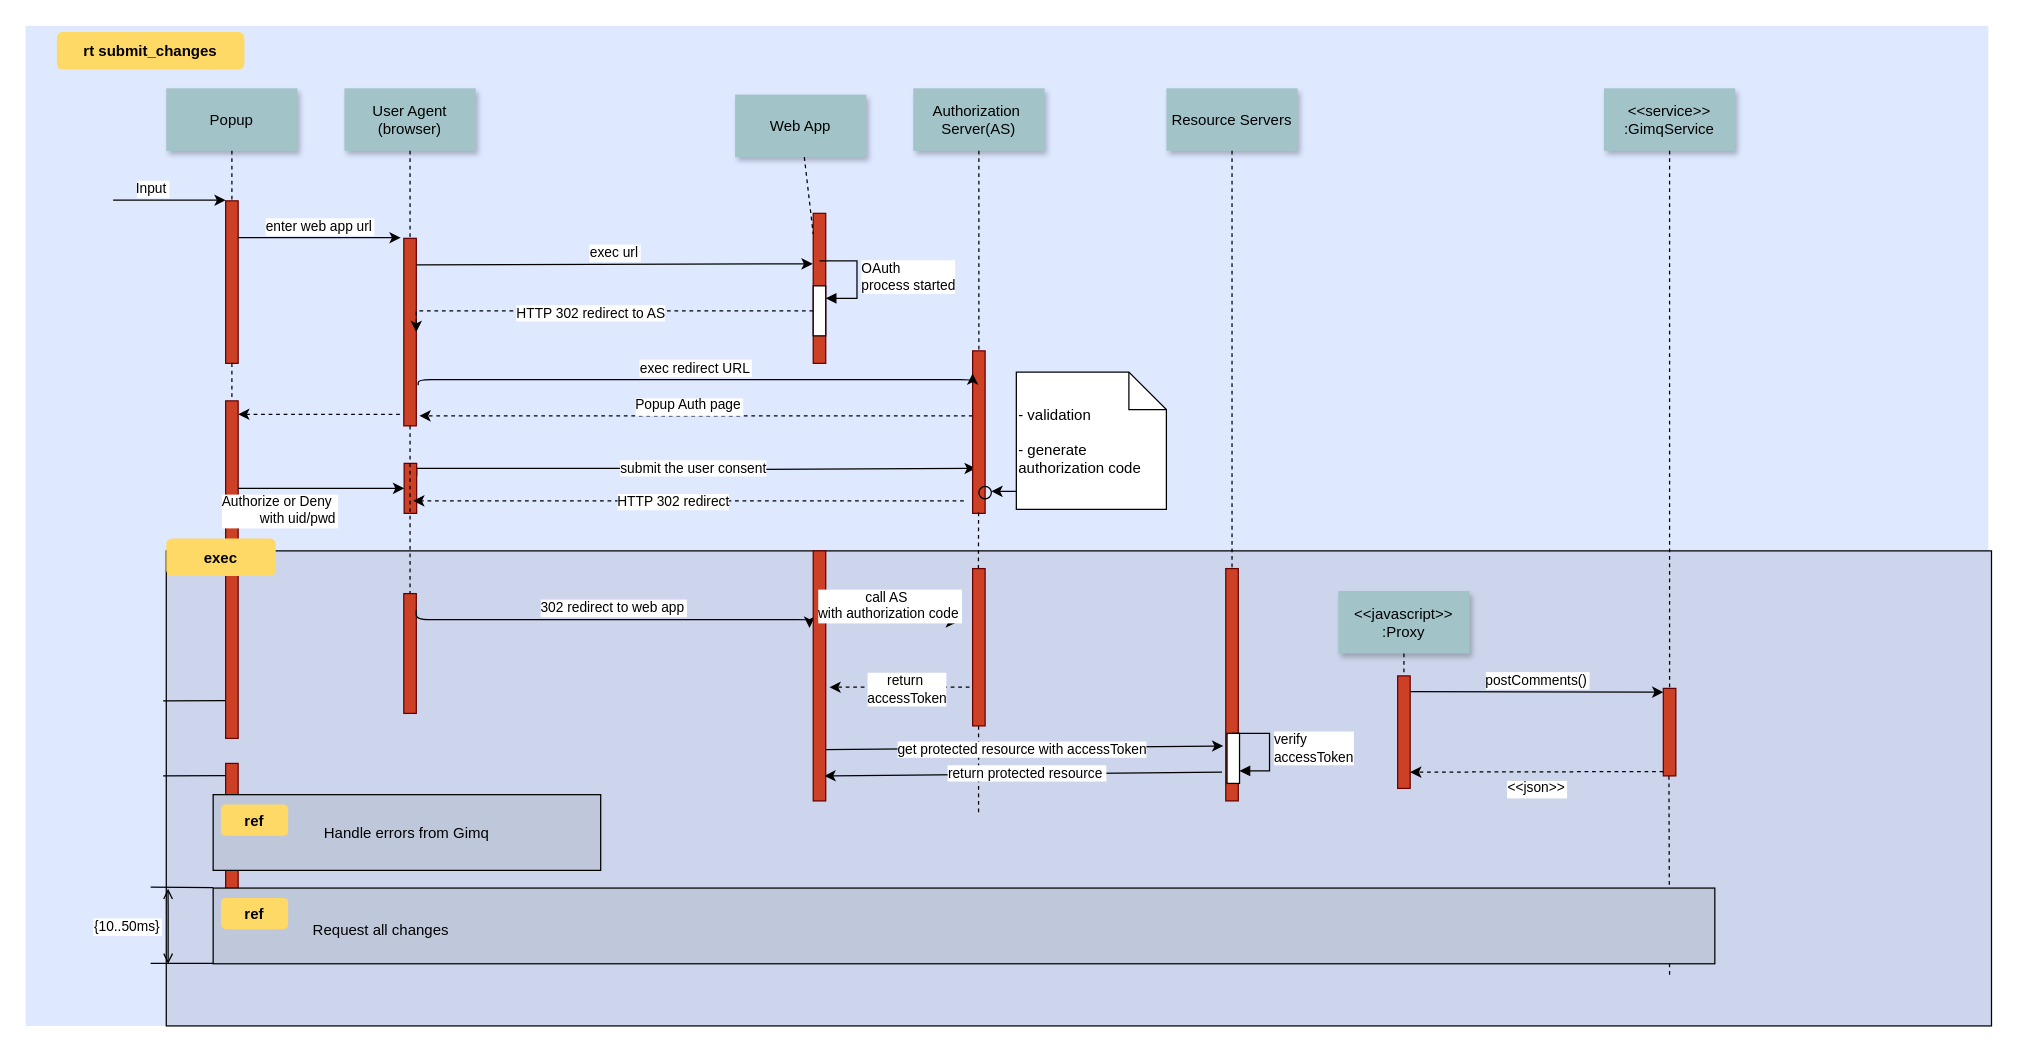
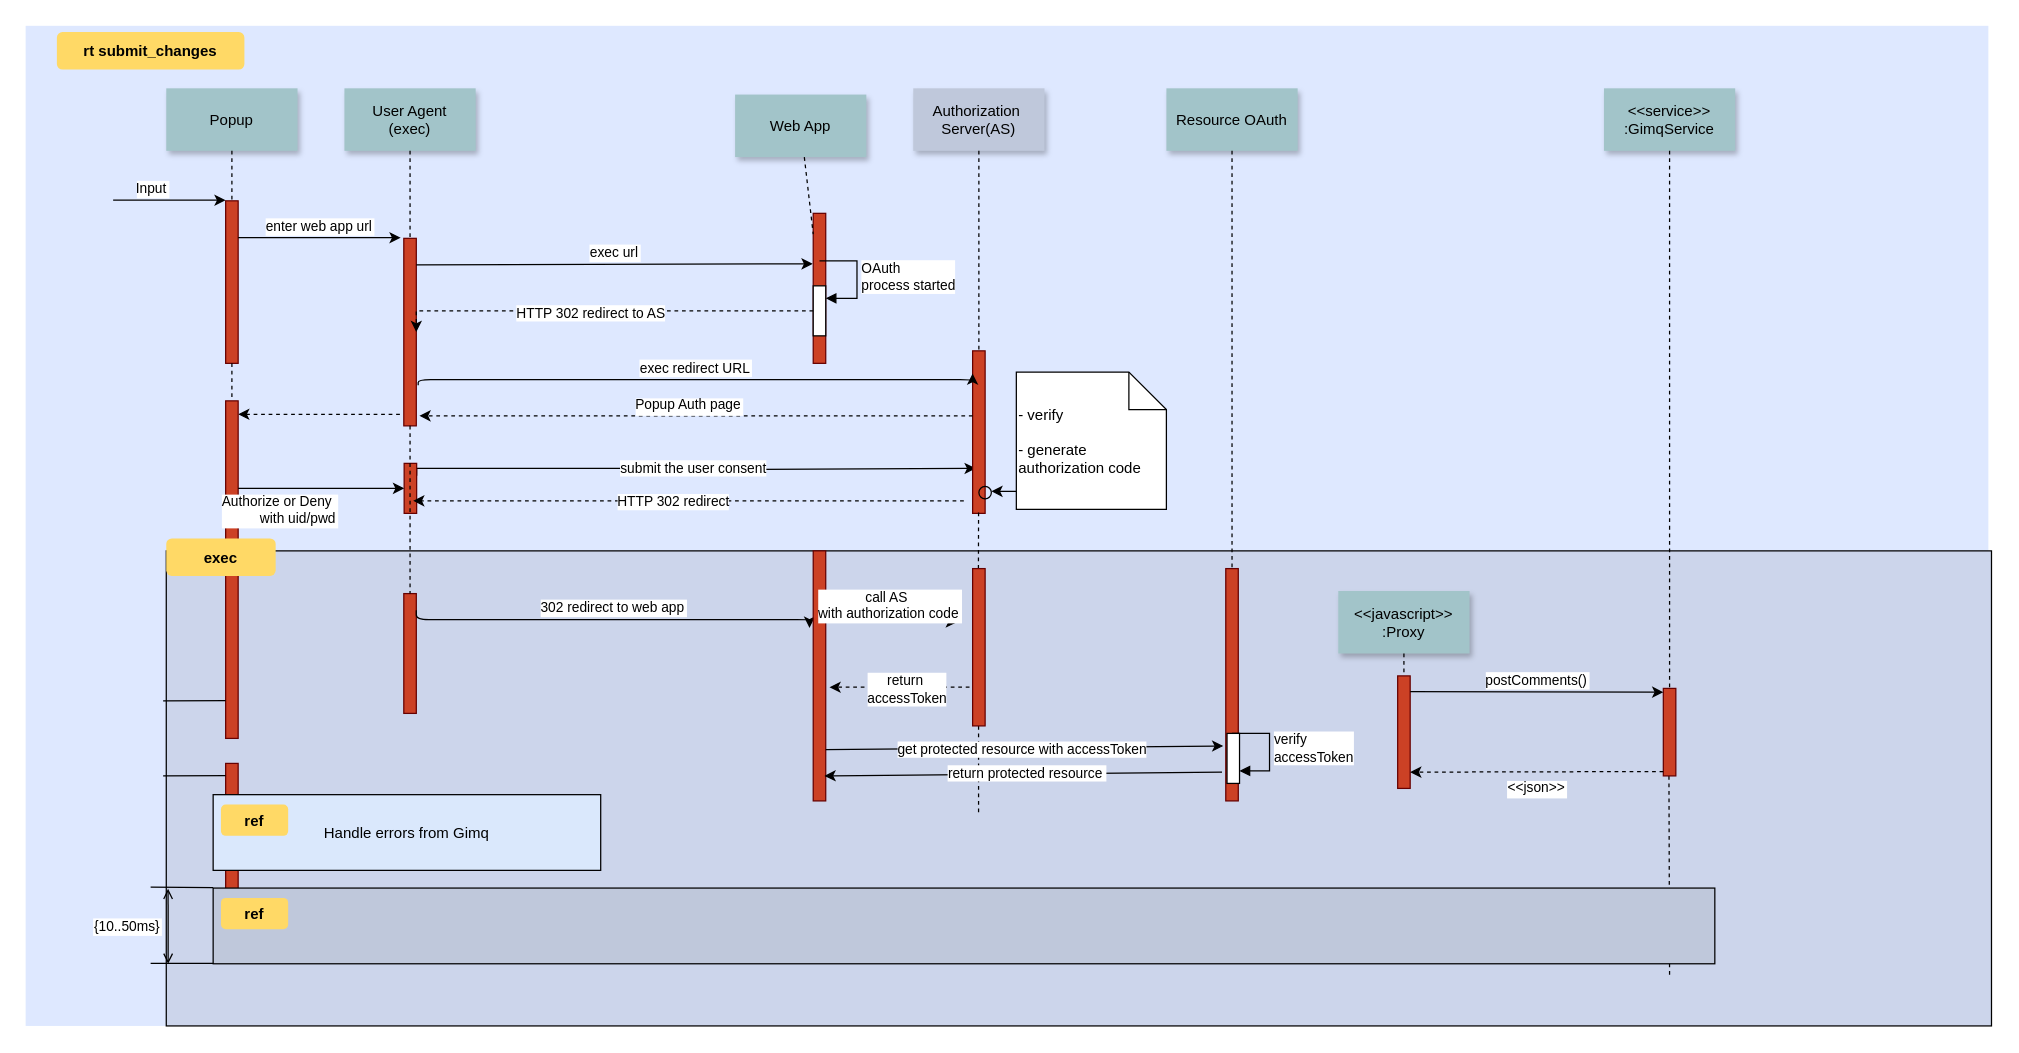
node "User Agent (browser)": label "User Agent (browser)" -> "User Agent (exec)"
node "Authorization Server(AS)": fillcolor #a2c4c9 -> #bfc8db
node "Resource Servers": label "Resource Servers" -> "Resource OAuth"
node "- validation - generate authorization code": label "- validation - generate authorization code" -> "- verify - generate authorization code"
node "Handle errors from Gimq": fillcolor #bfc8db -> #dae8fc
node "Request all changes": removed
